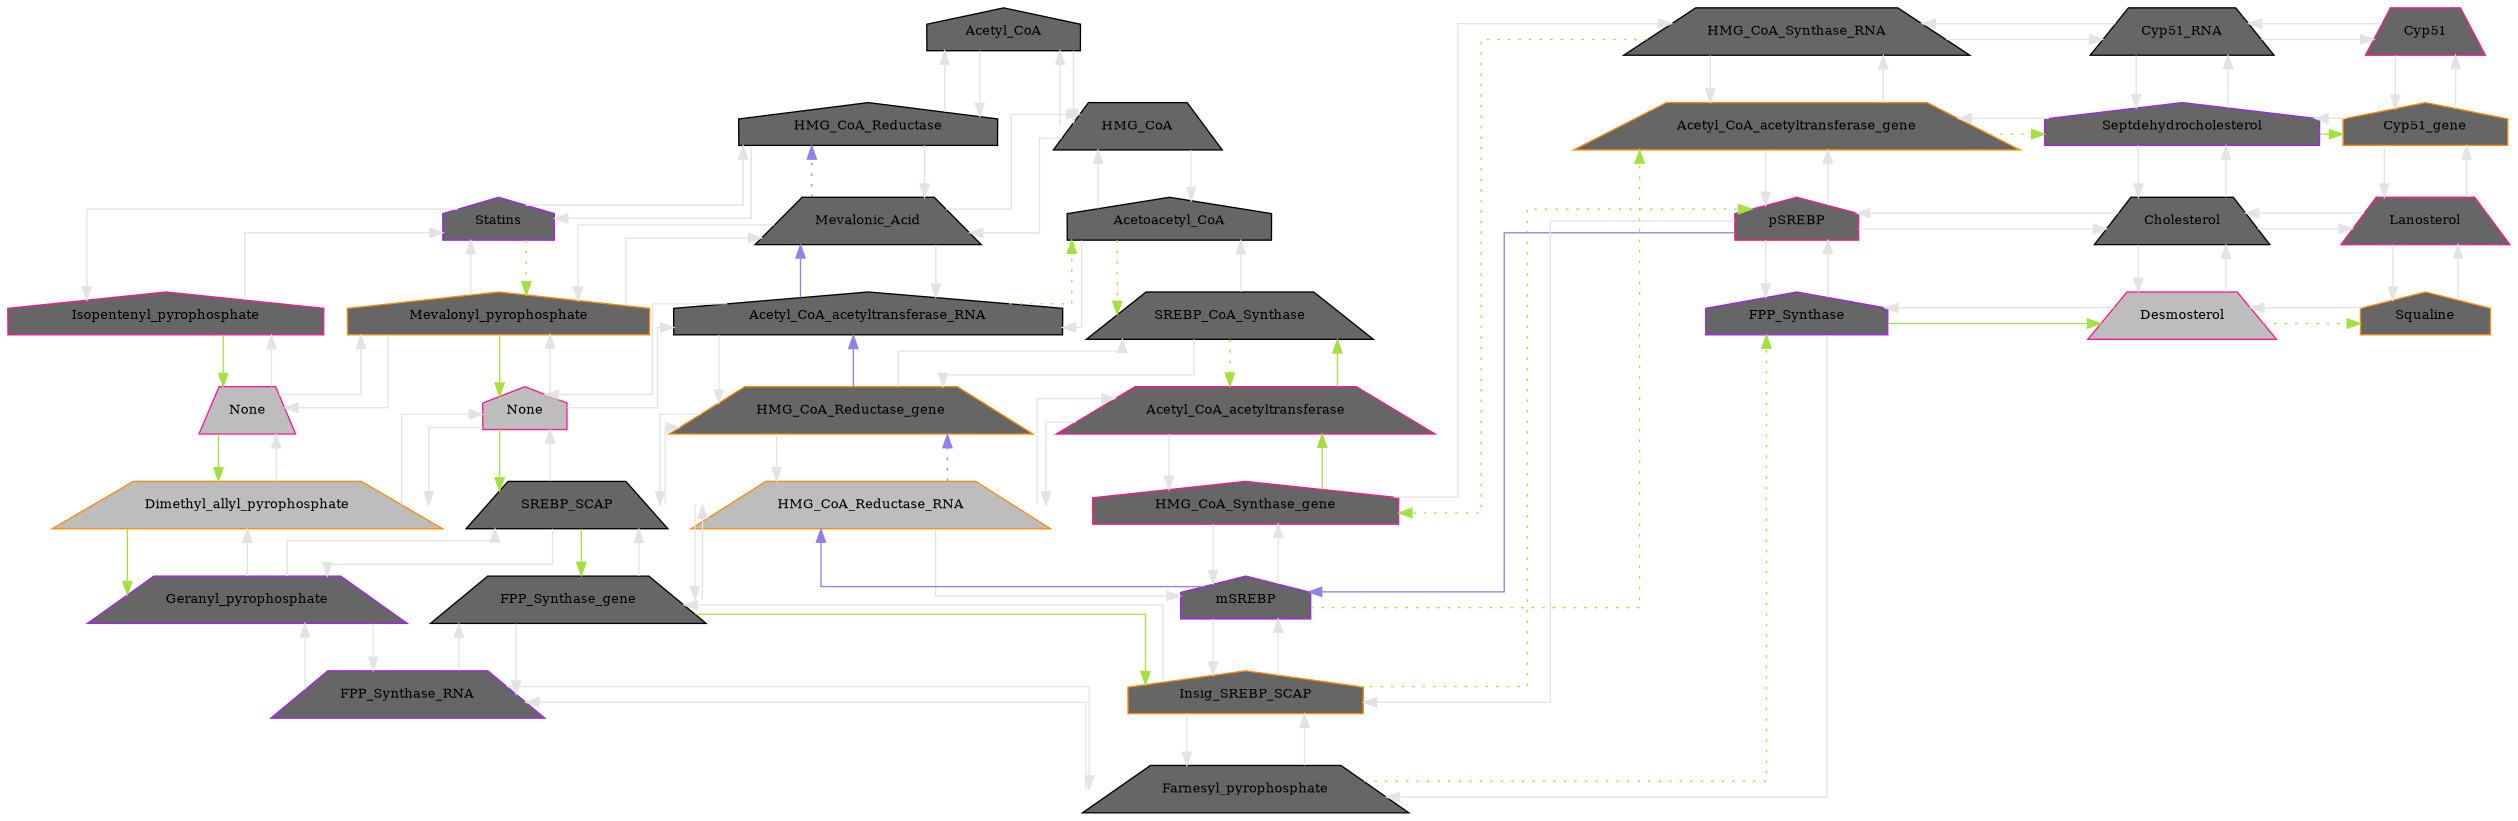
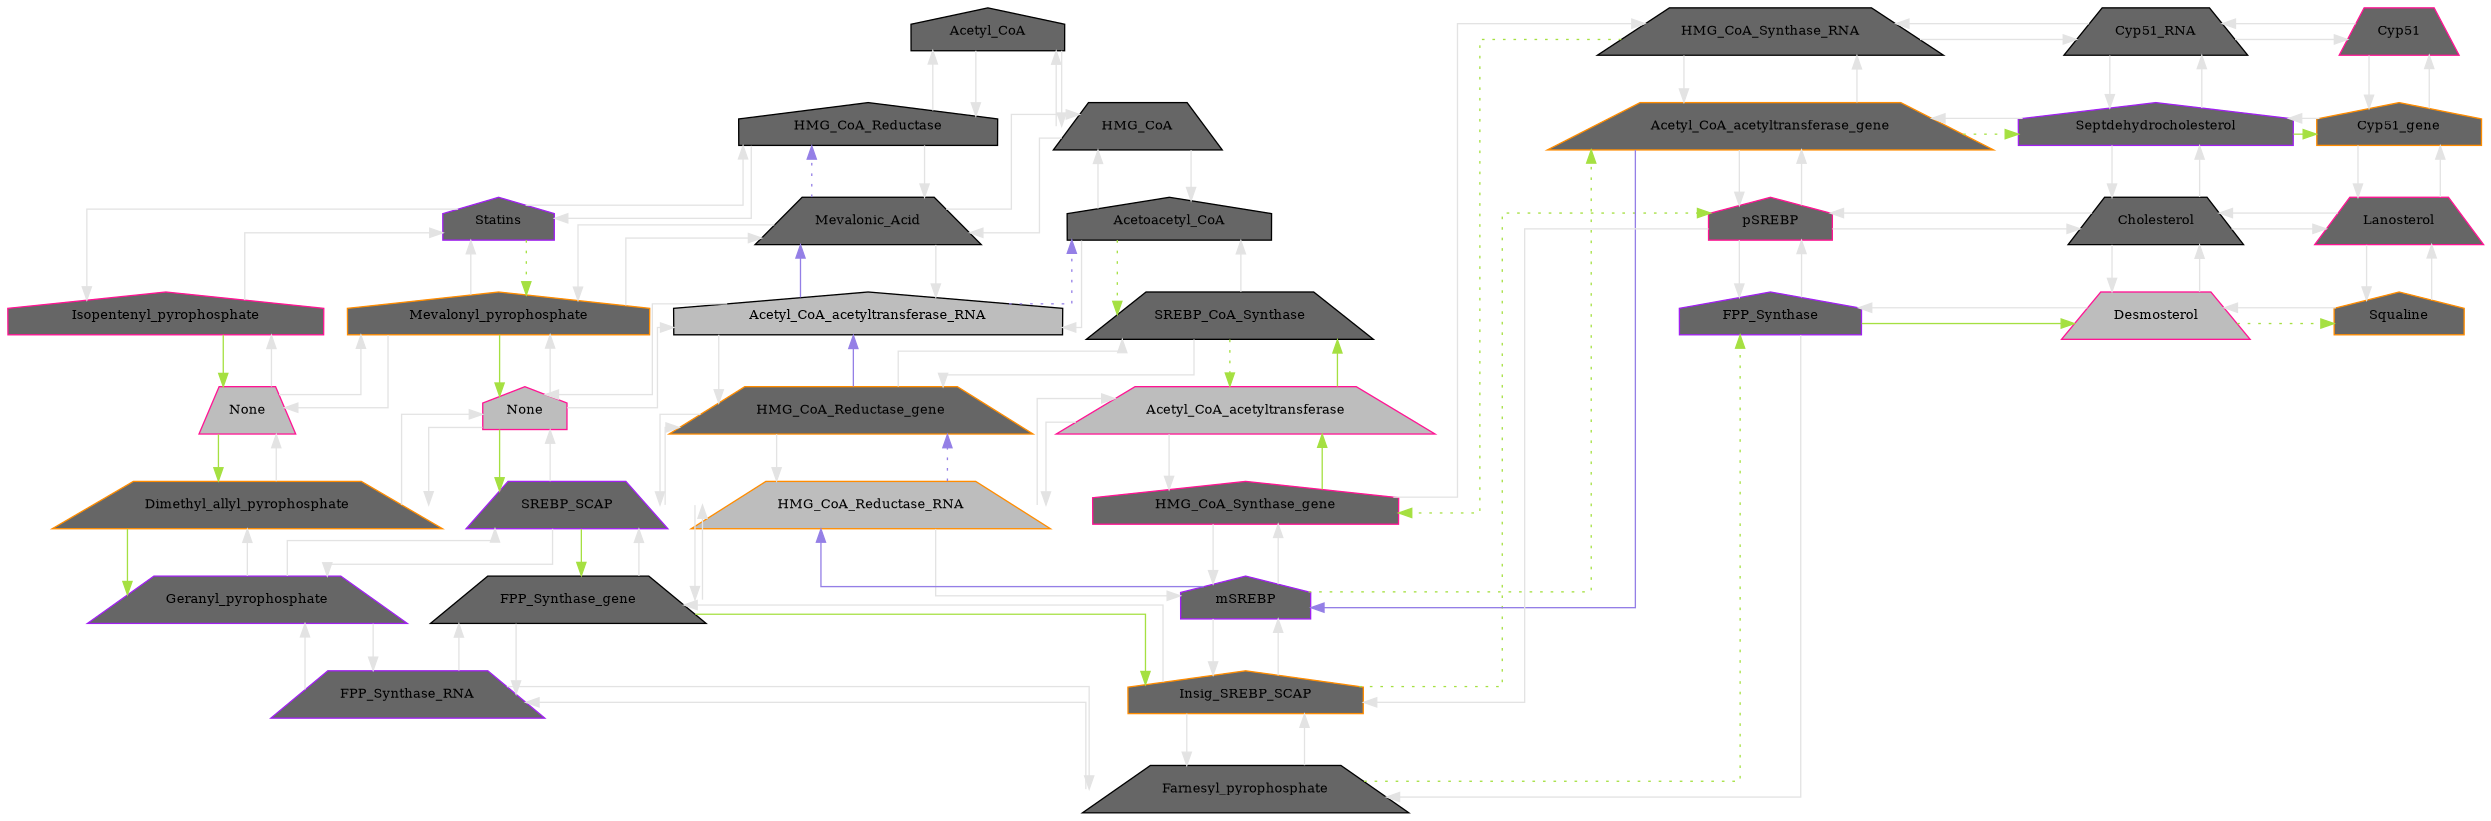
edge "Acetyl_CoA_acetyltransferase_RNA" -> "Acetoacetyl_CoA": color #a5e041 -> #947fe6
node "Acetyl_CoA_acetyltransferase_RNA": fillcolor #666666 -> #bdbdbd
edge "pSREBP" -> "mSREBP": now "Acetyl_CoA_acetyltransferase_gene" -> "mSREBP"
node "Acetyl_CoA_acetyltransferase": fillcolor #666666 -> #bdbdbd
node "Dimethyl_allyl_pyrophosphate": fillcolor #bdbdbd -> #666666
node "SREBP_SCAP": color black -> purple
